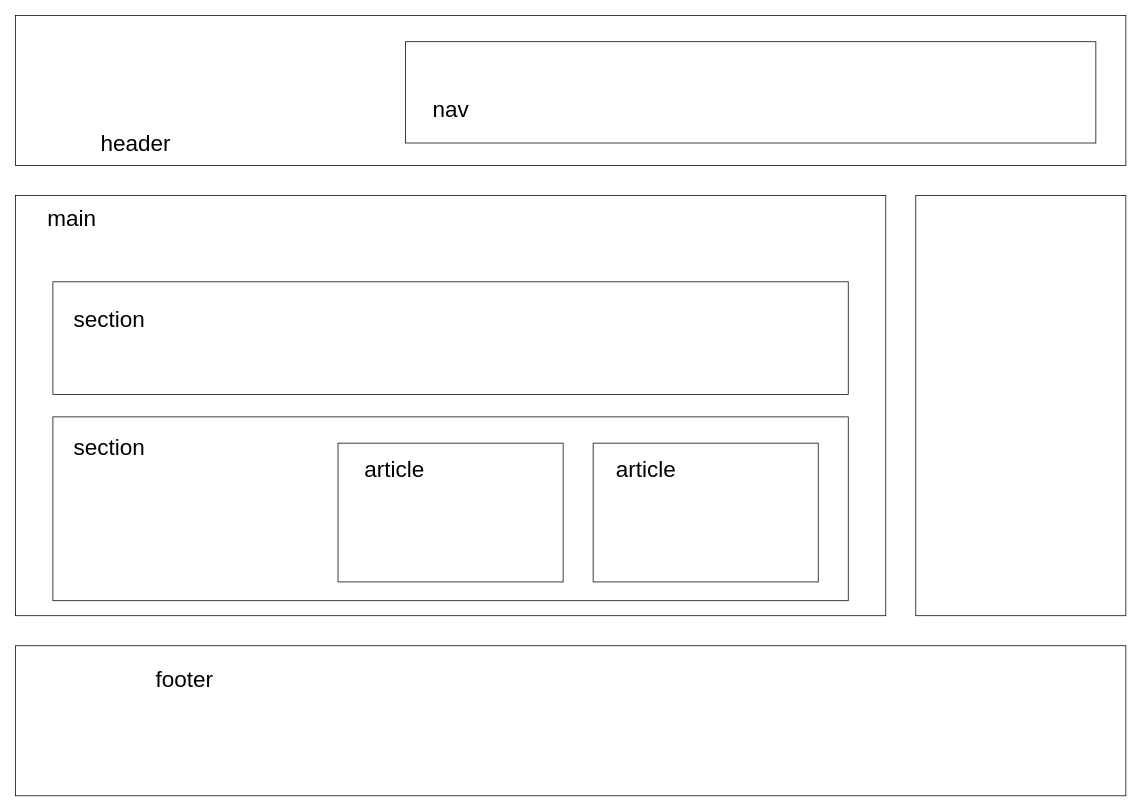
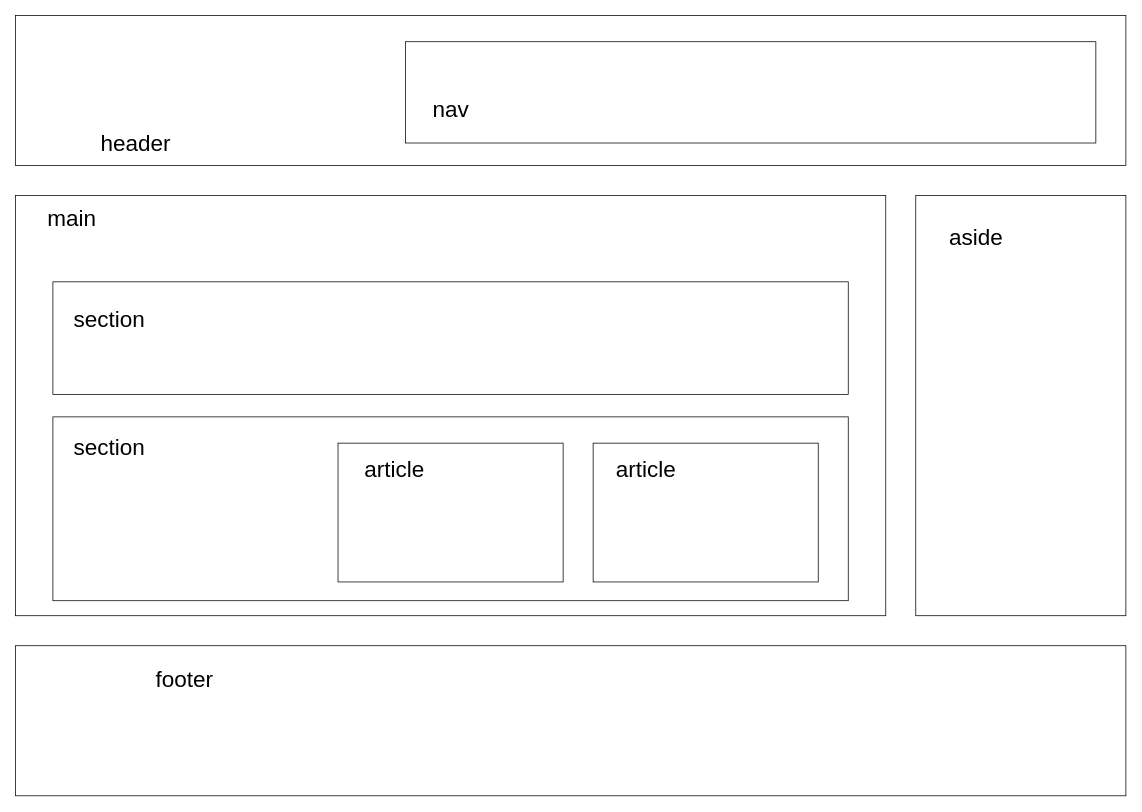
node "aside": added
